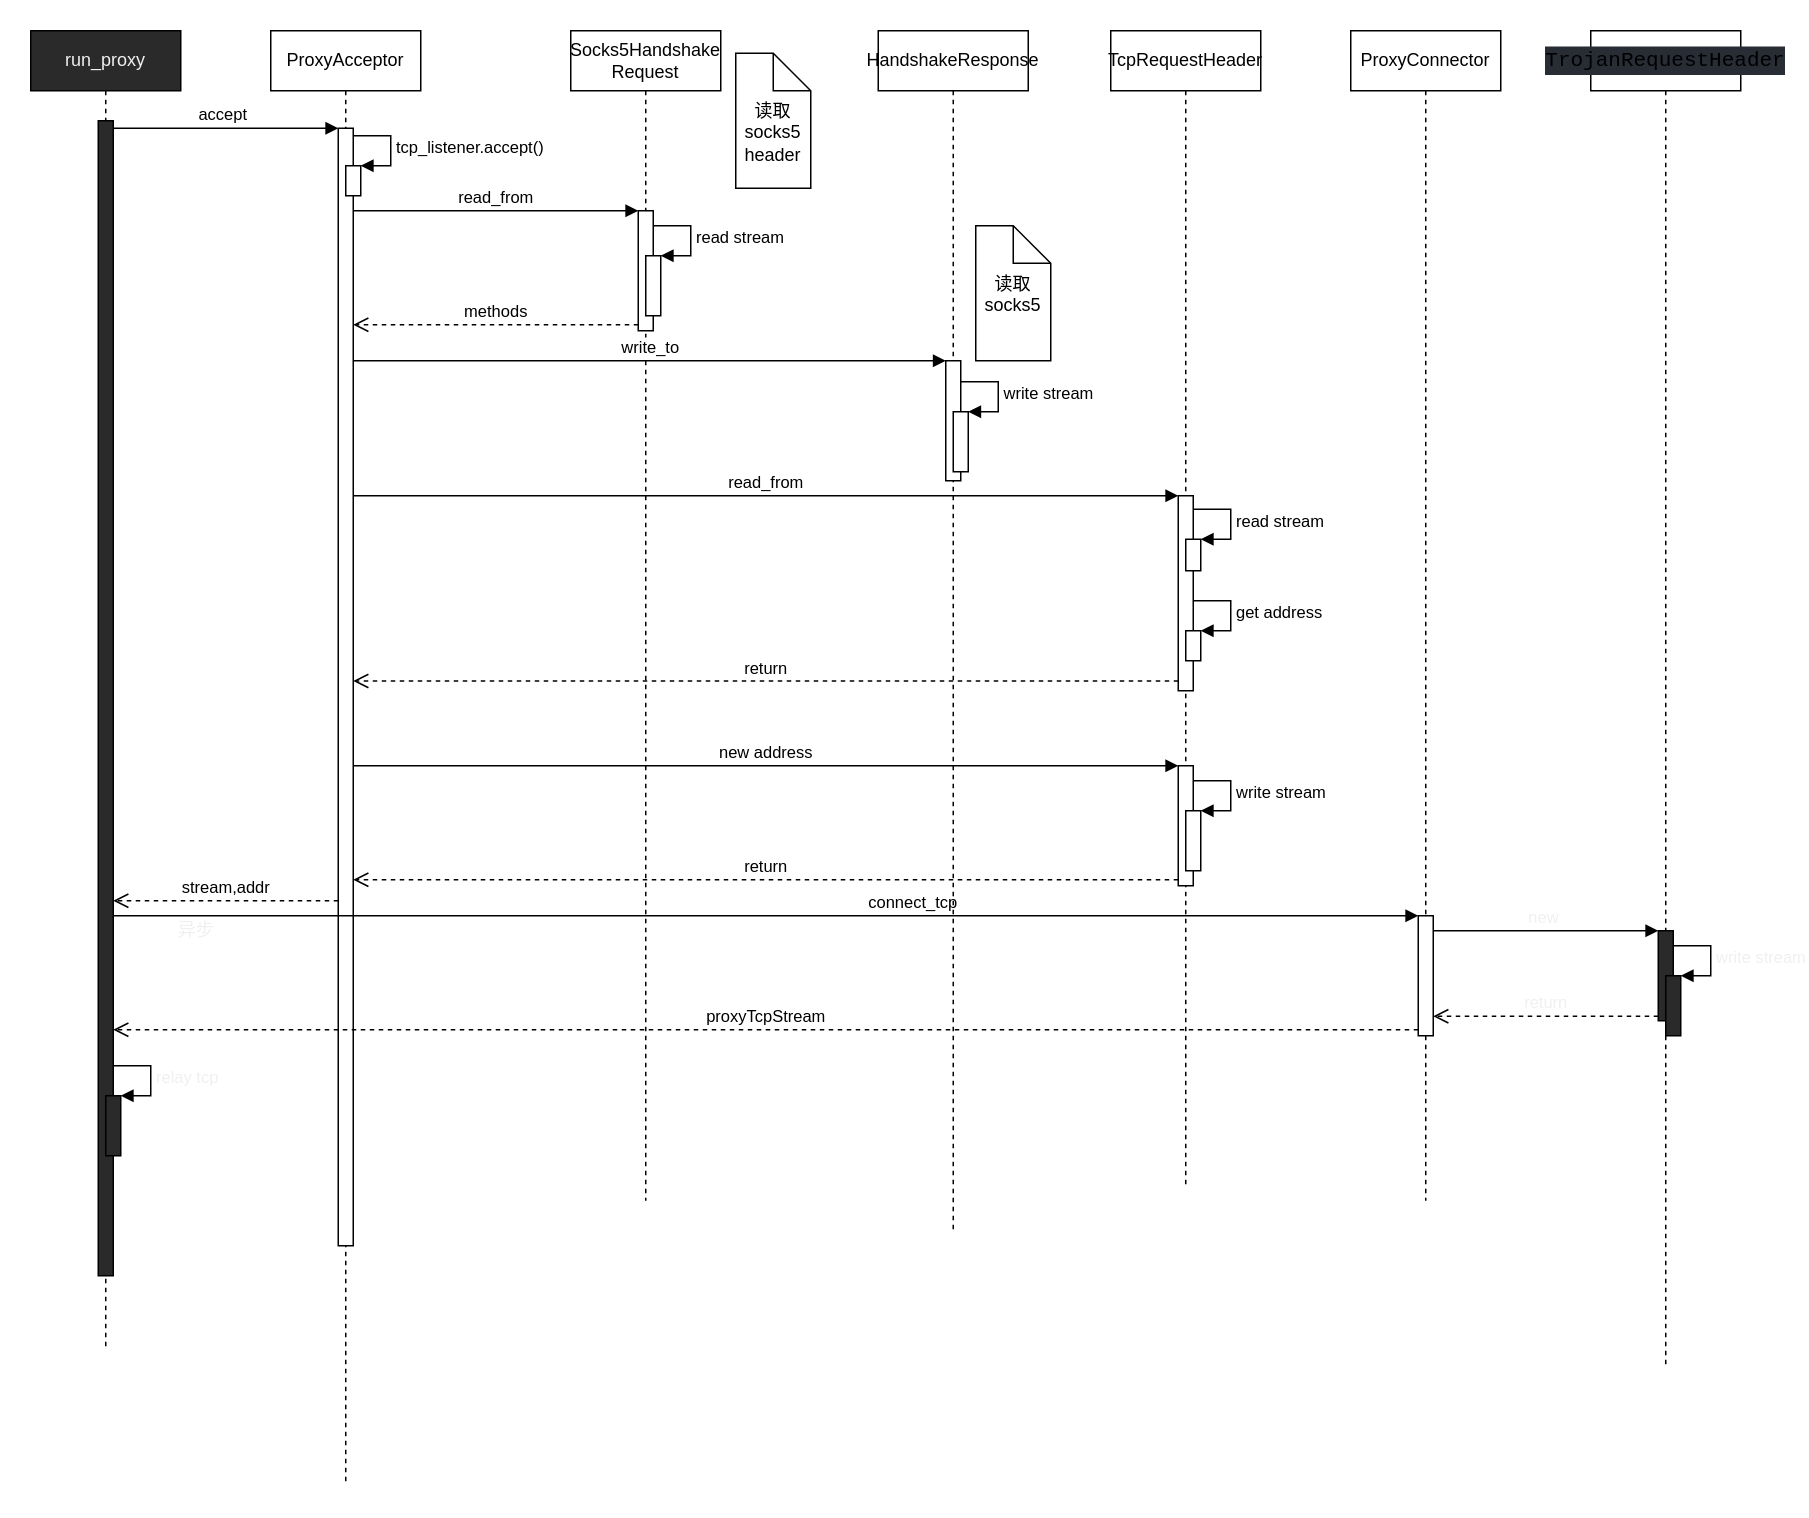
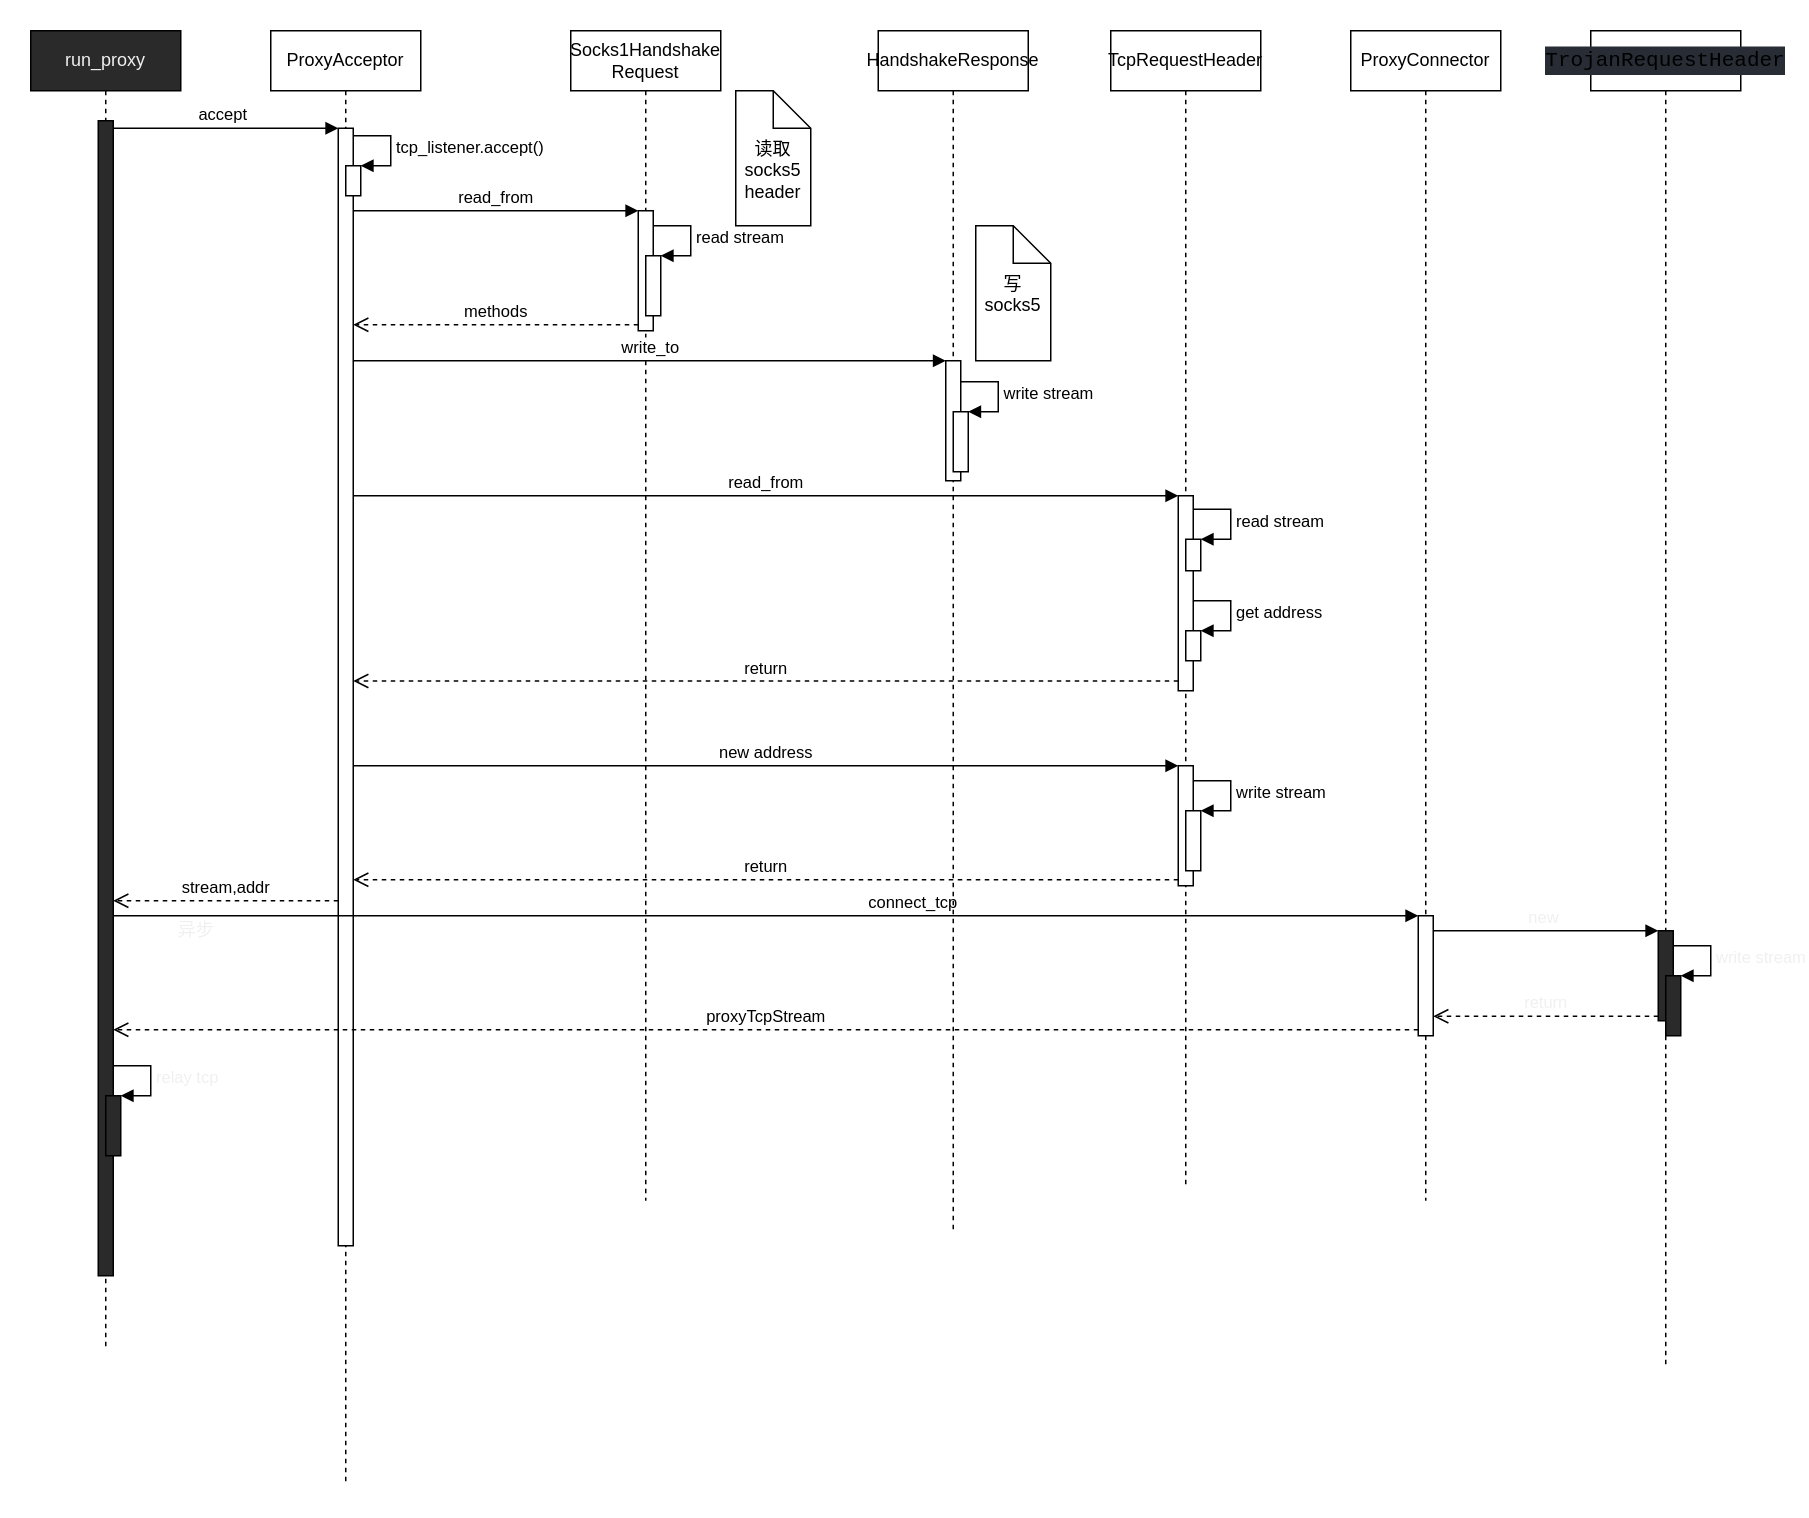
node "Socks5Handshake Request": label "Socks5Handshake Request" -> "Socks1Handshake Request"
node "读取socks5 header": moved (773, 121) -> (773, 158)
node "读取socks5": label "读取socks5" -> "写socks5"
